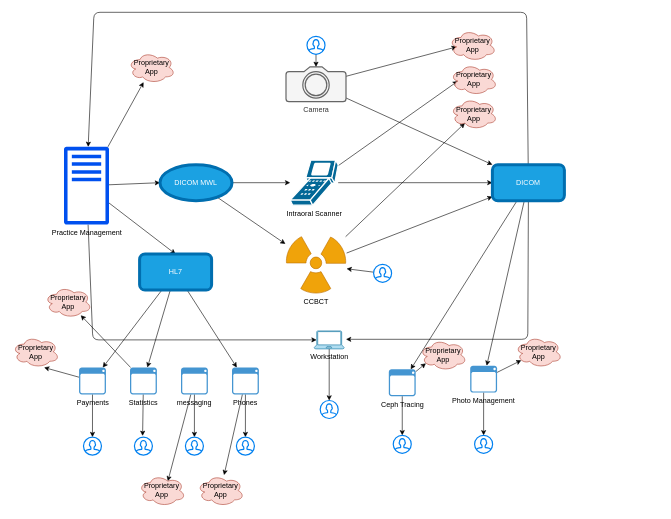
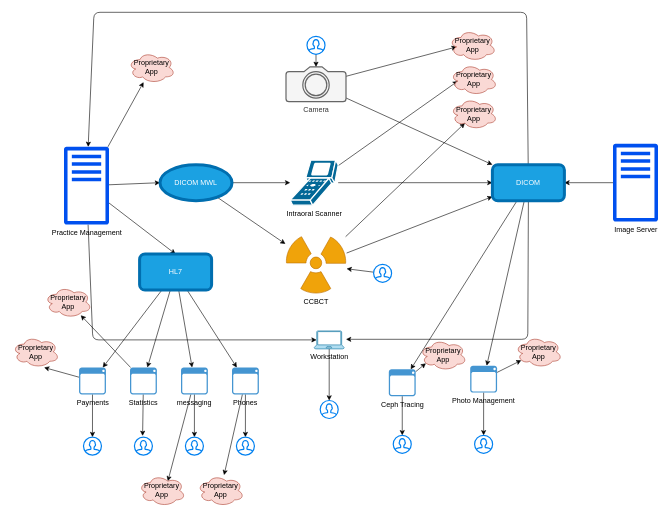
edge "Image Server" -> "DICOM": added
node "Image Server": added
edge "HL7" -> "messaging": added
